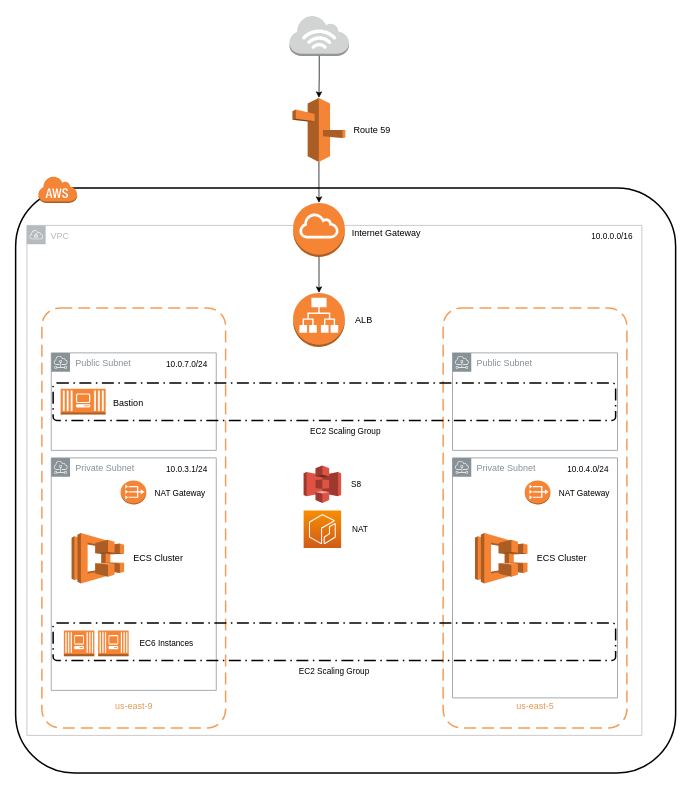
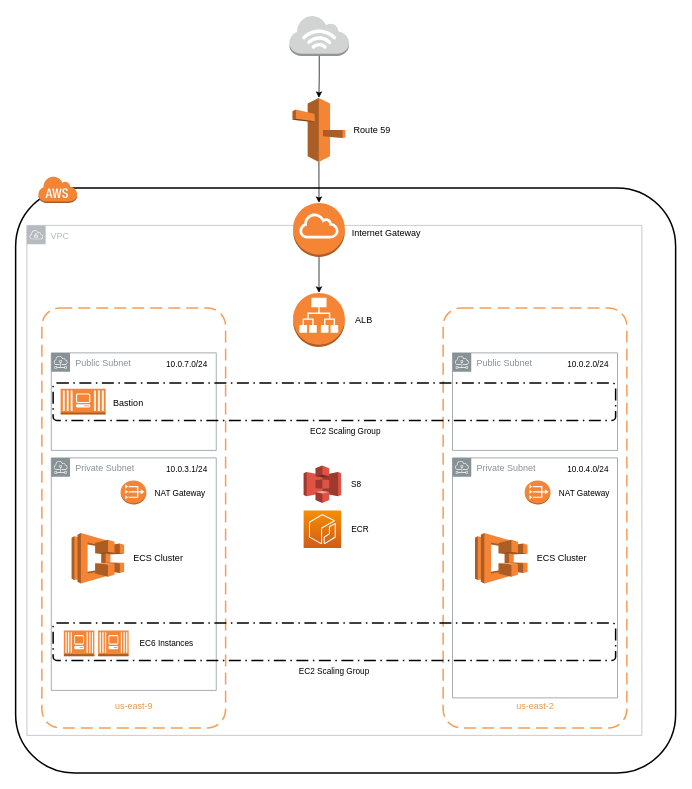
node "10.0.0.0/16": removed
node "10.0.2.0/24": added
node "NAT": label "NAT" -> "ECR"
node "us-east-5": label "us-east-5" -> "us-east-2"
